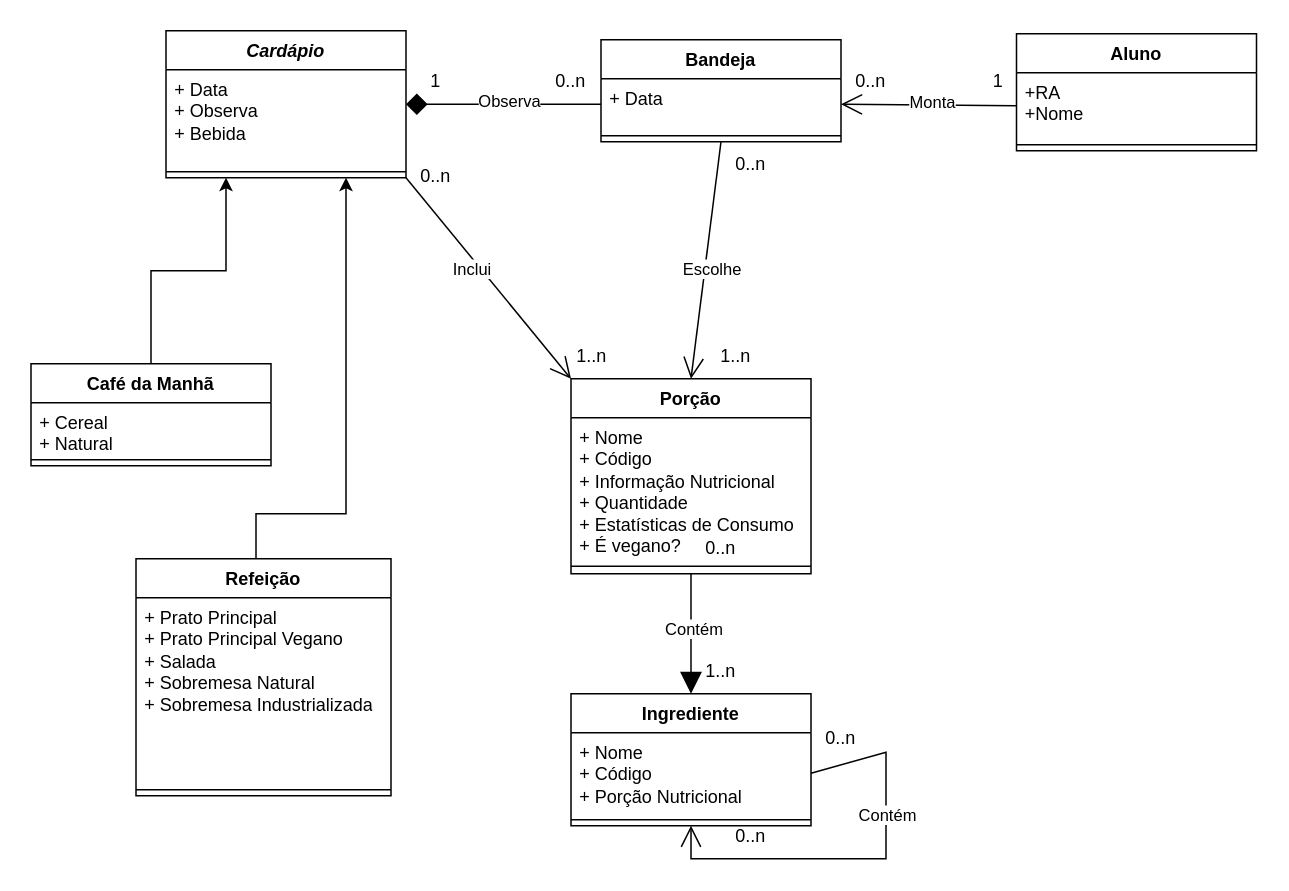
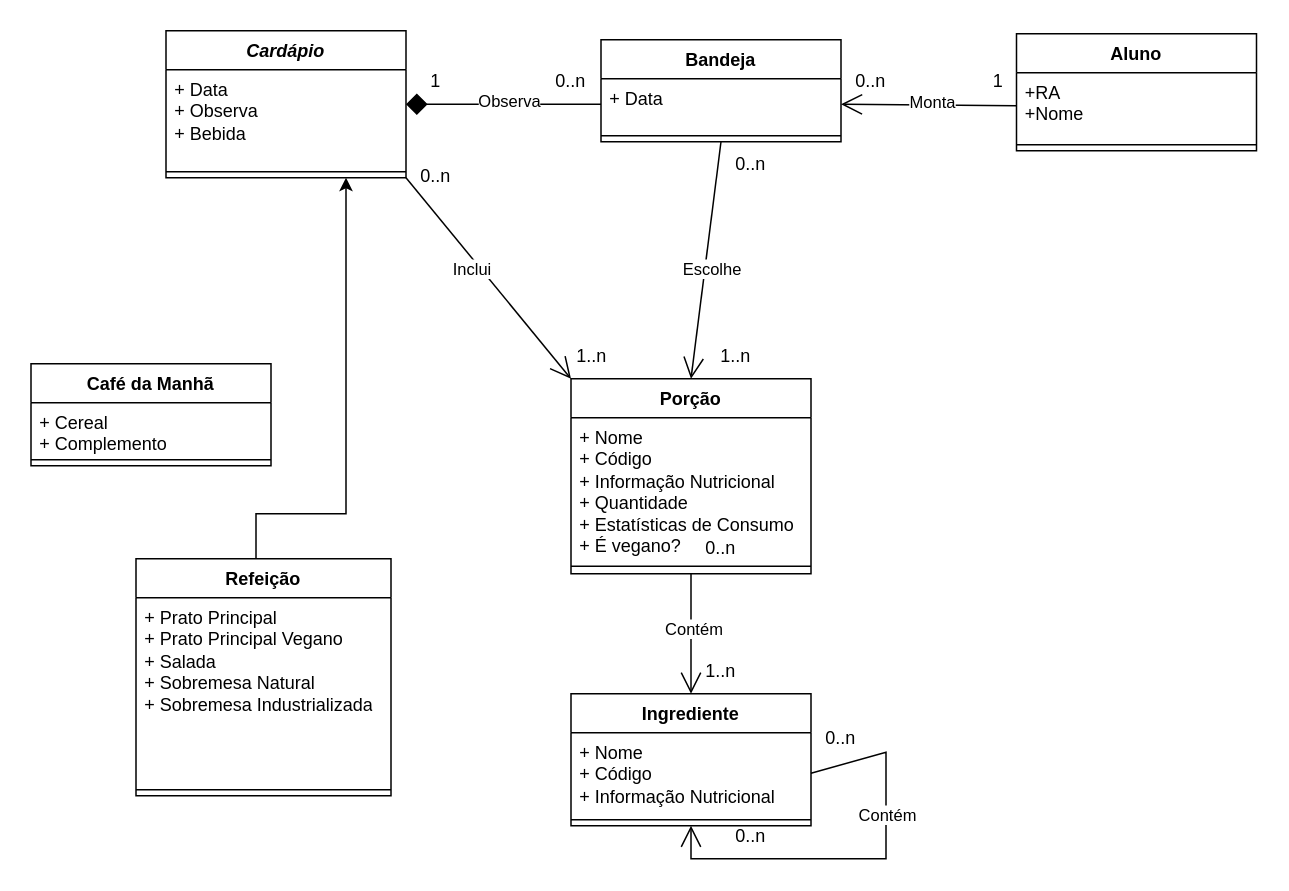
edge "Café da Manhã" -> "Cardápio": removed
node "+ Cereal + Natural": label "+ Cereal + Natural" -> "+ Cereal + Complemento"
edge "Porção" -> "Ingrediente": arrowhead block -> open
node "+ Nome + Código + Porção Nutricional": label "+ Nome + Código + Porção Nutricional" -> "+ Nome + Código + Informação Nutricional"
